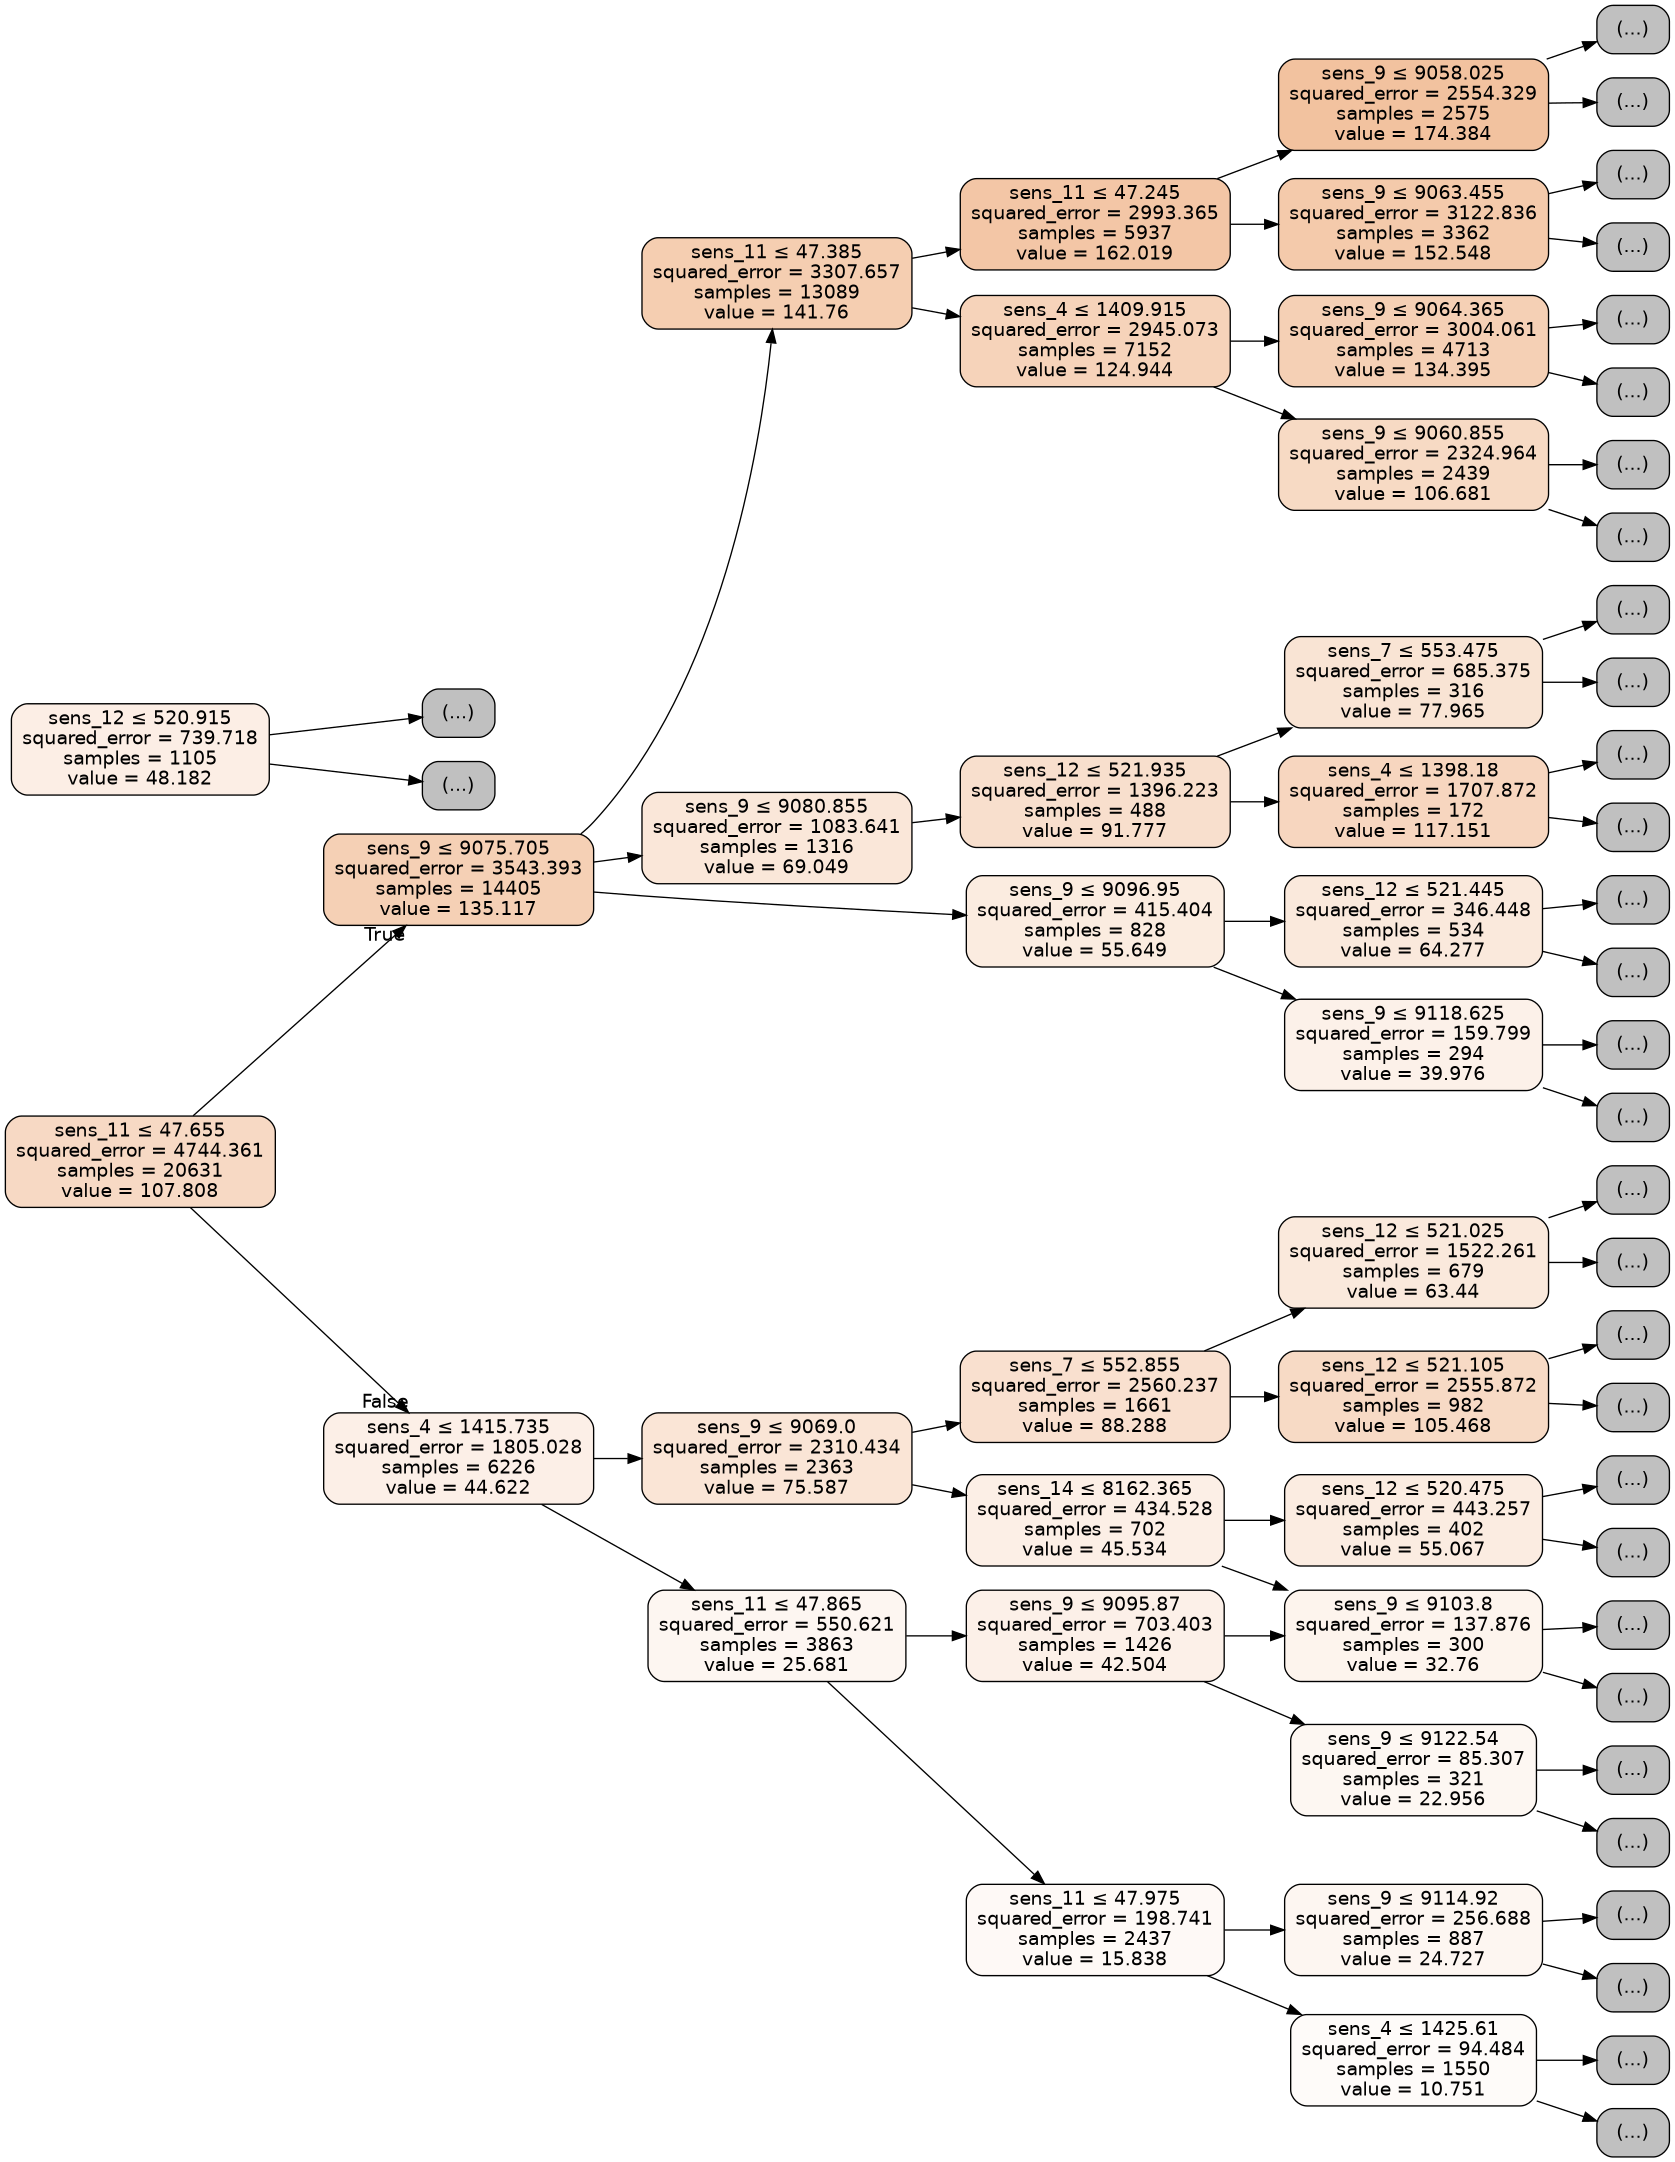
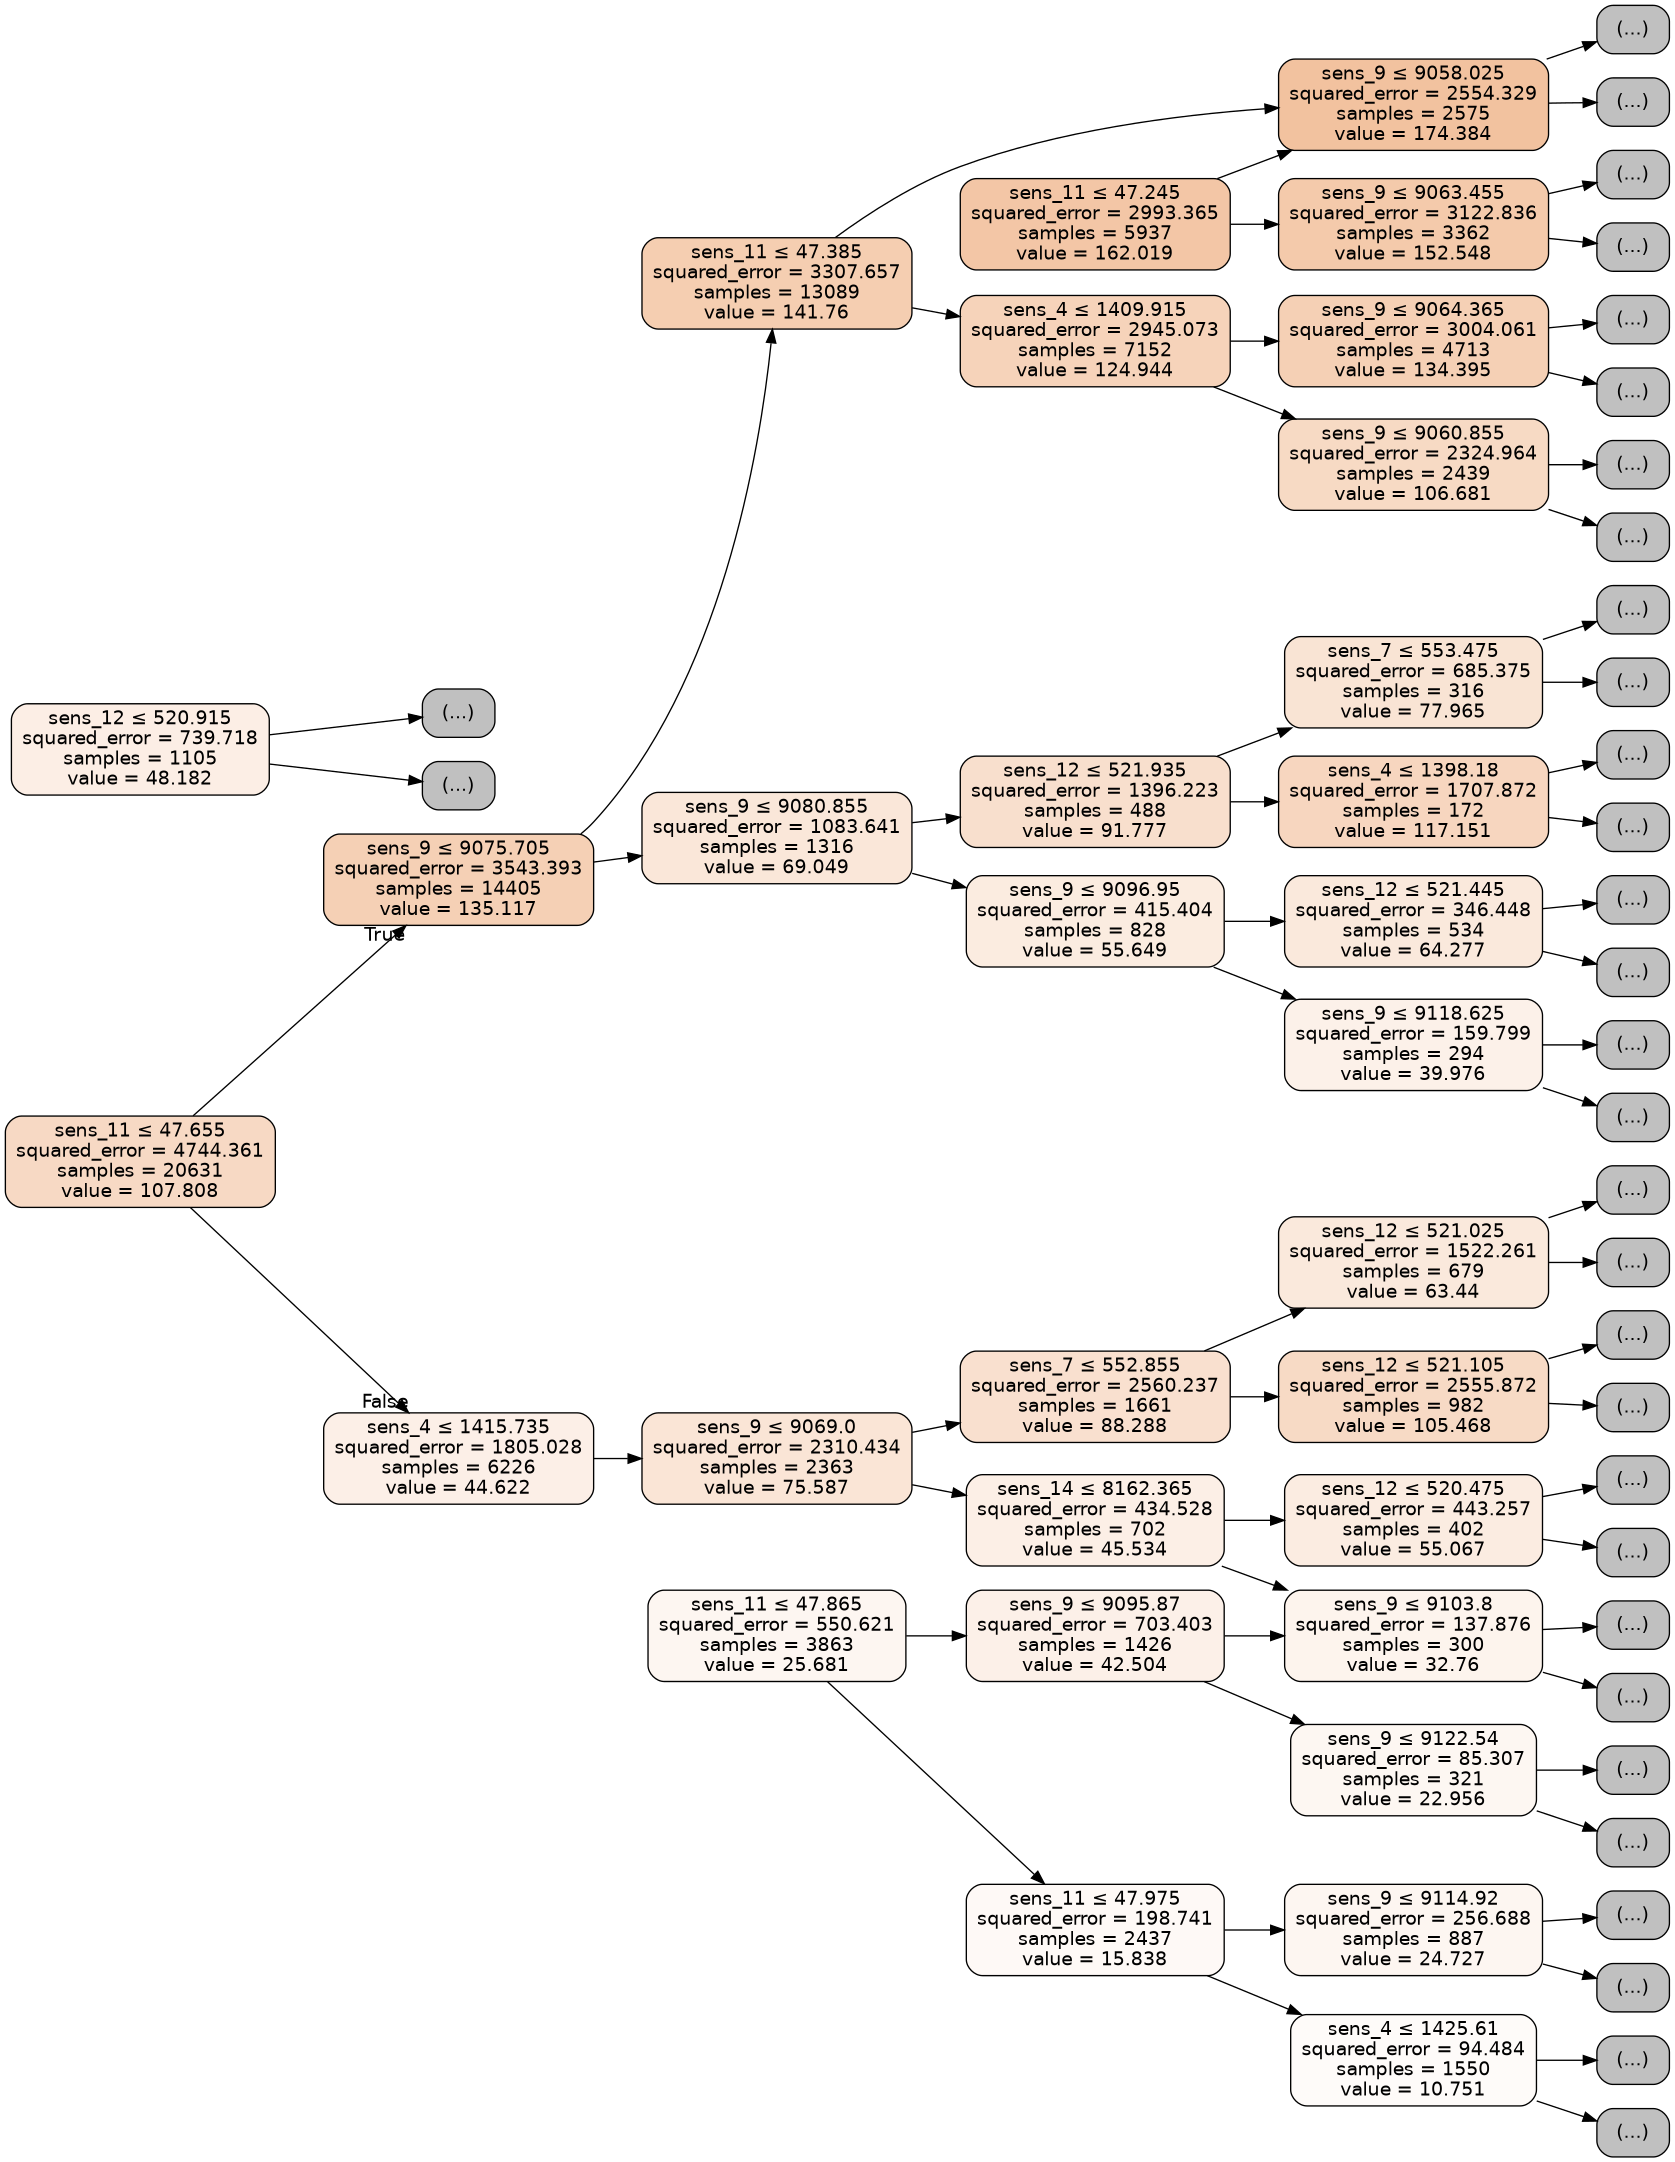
edge "sens_11 ≤ 47.385" -> "sens_11 ≤ 47.245": now "sens_11 ≤ 47.385" -> "sens_9 ≤ 9058.025"
edge "sens_9 ≤ 9075.705" -> "sens_9 ≤ 9096.95": now "sens_9 ≤ 9080.855" -> "sens_9 ≤ 9096.95"
edge "sens_4 ≤ 1415.735" -> "sens_11 ≤ 47.865": removed
